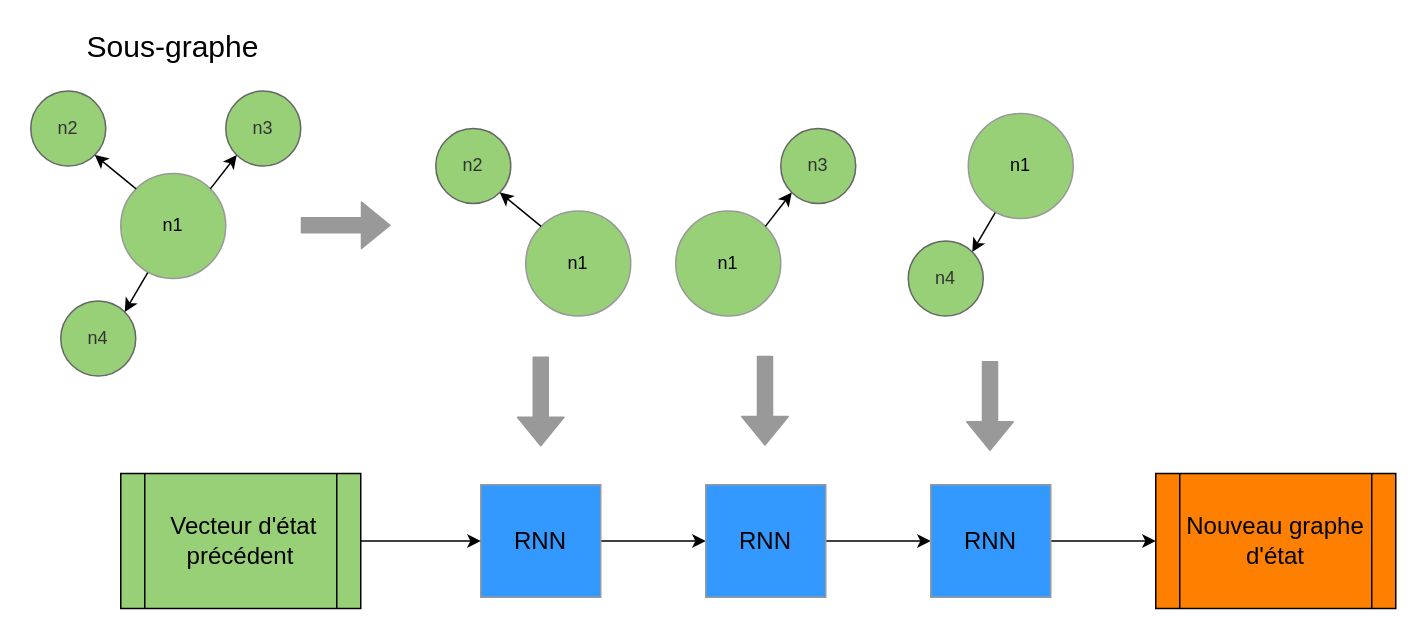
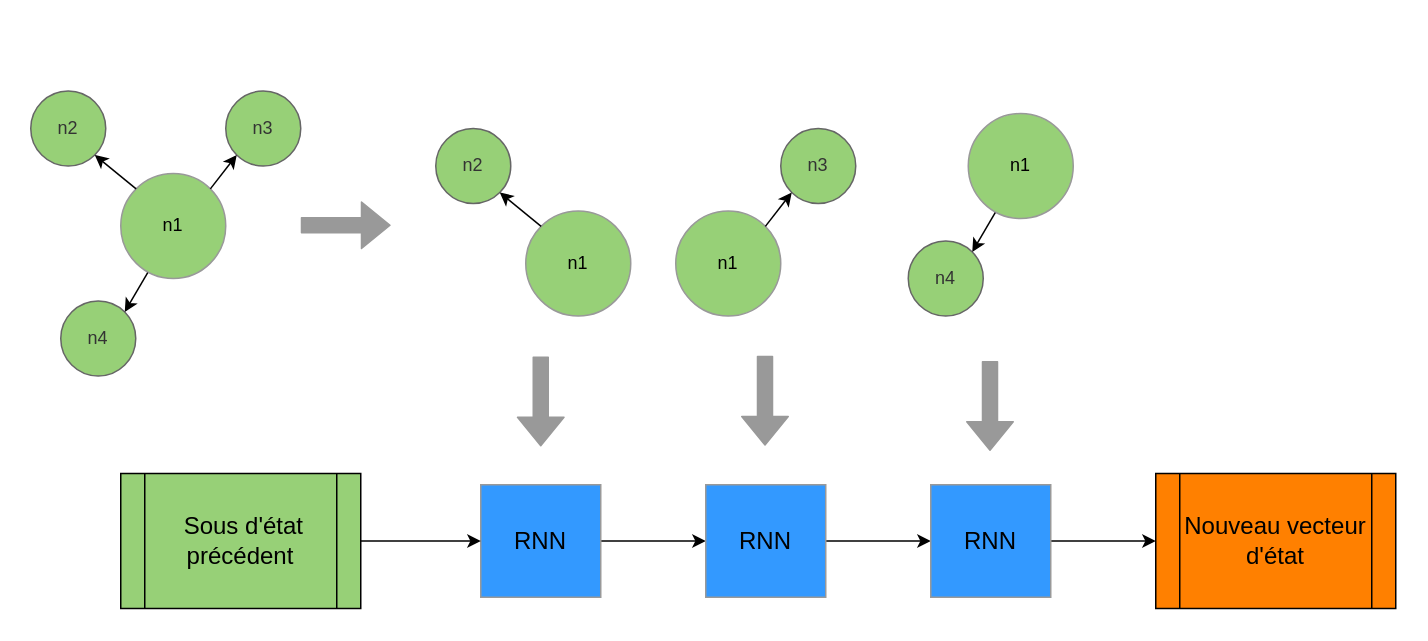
node "Sous-graphe": removed
node "Vecteur d'état précédent": label "Vecteur d'état précédent" -> "Sous d'état précédent"
node "Nouveau graphe d'état": label "Nouveau graphe d'état" -> "Nouveau vecteur d'état"
